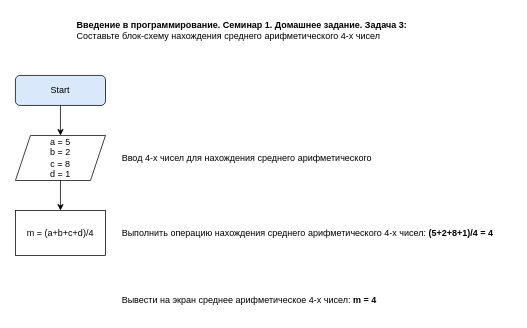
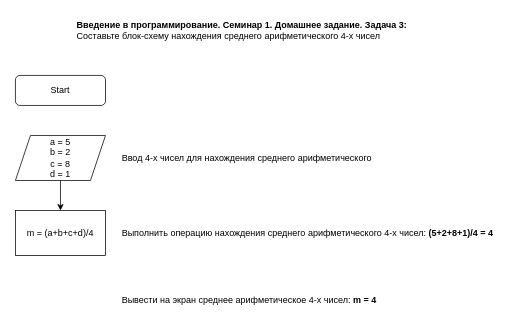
node "Start": fillcolor #dae8fc -> #ffffff
edge "Start" -> "a = 5 b = 2 c = 8 d = 1": removed
